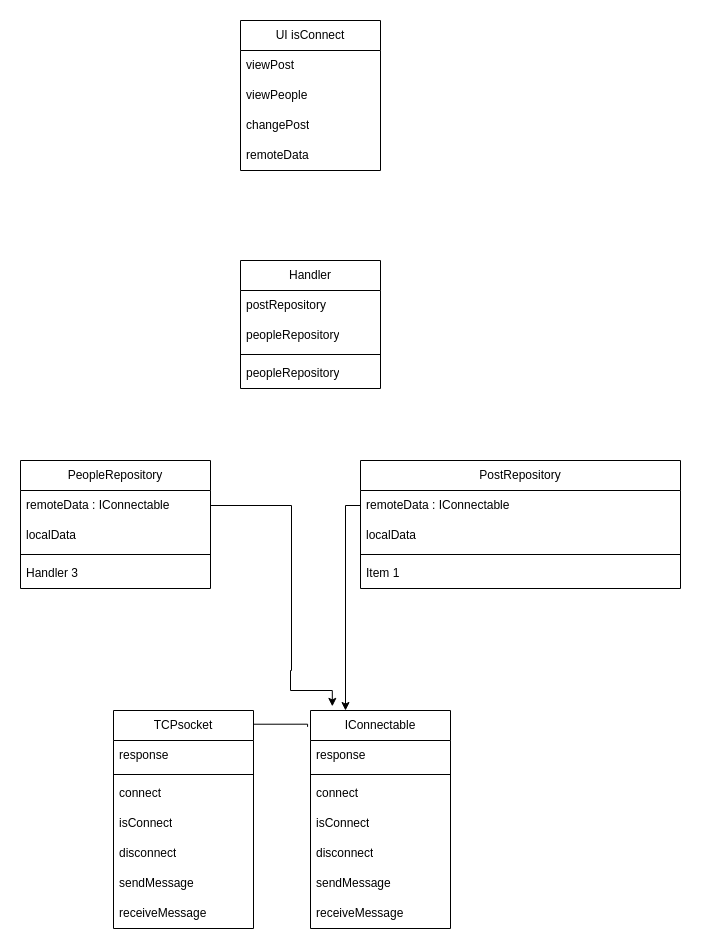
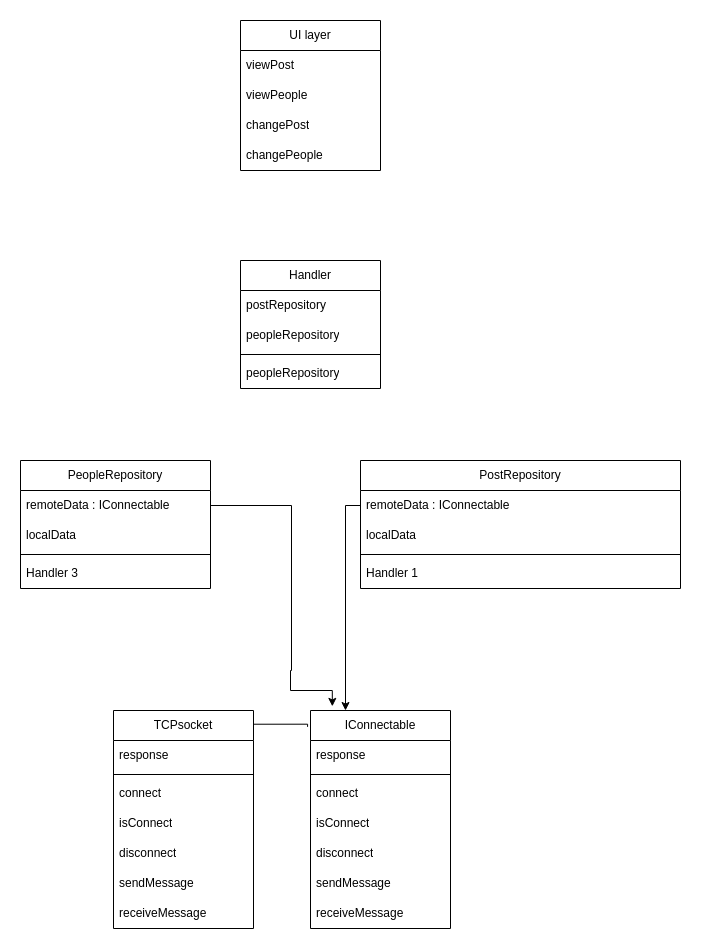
node "UI isConnect": label "UI isConnect" -> "UI layer"
node "remoteData": label "remoteData" -> "changePeople"
node "Item 1": label "Item 1" -> "Handler 1"
